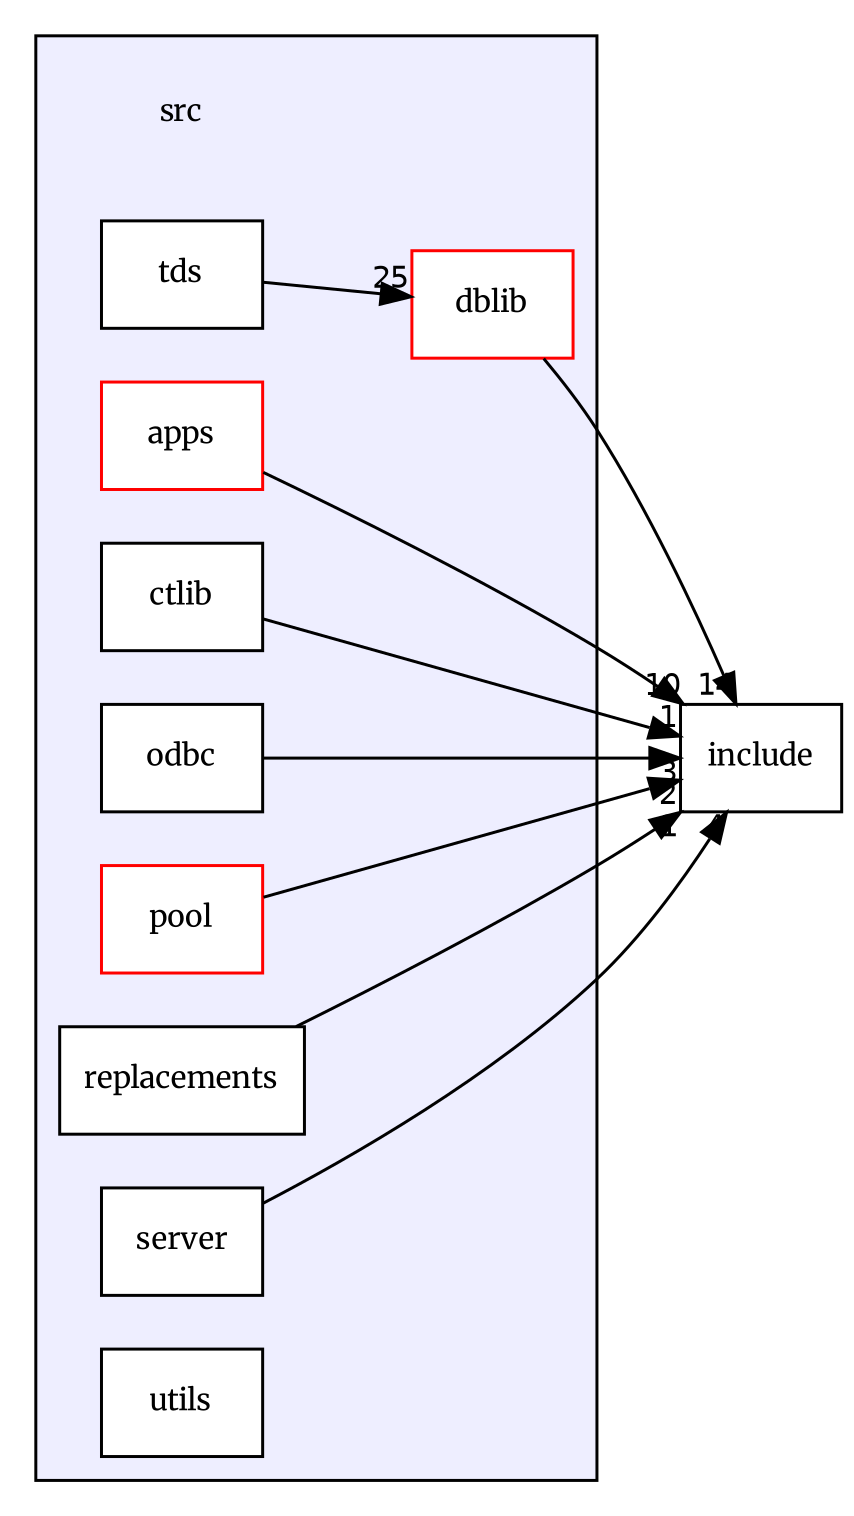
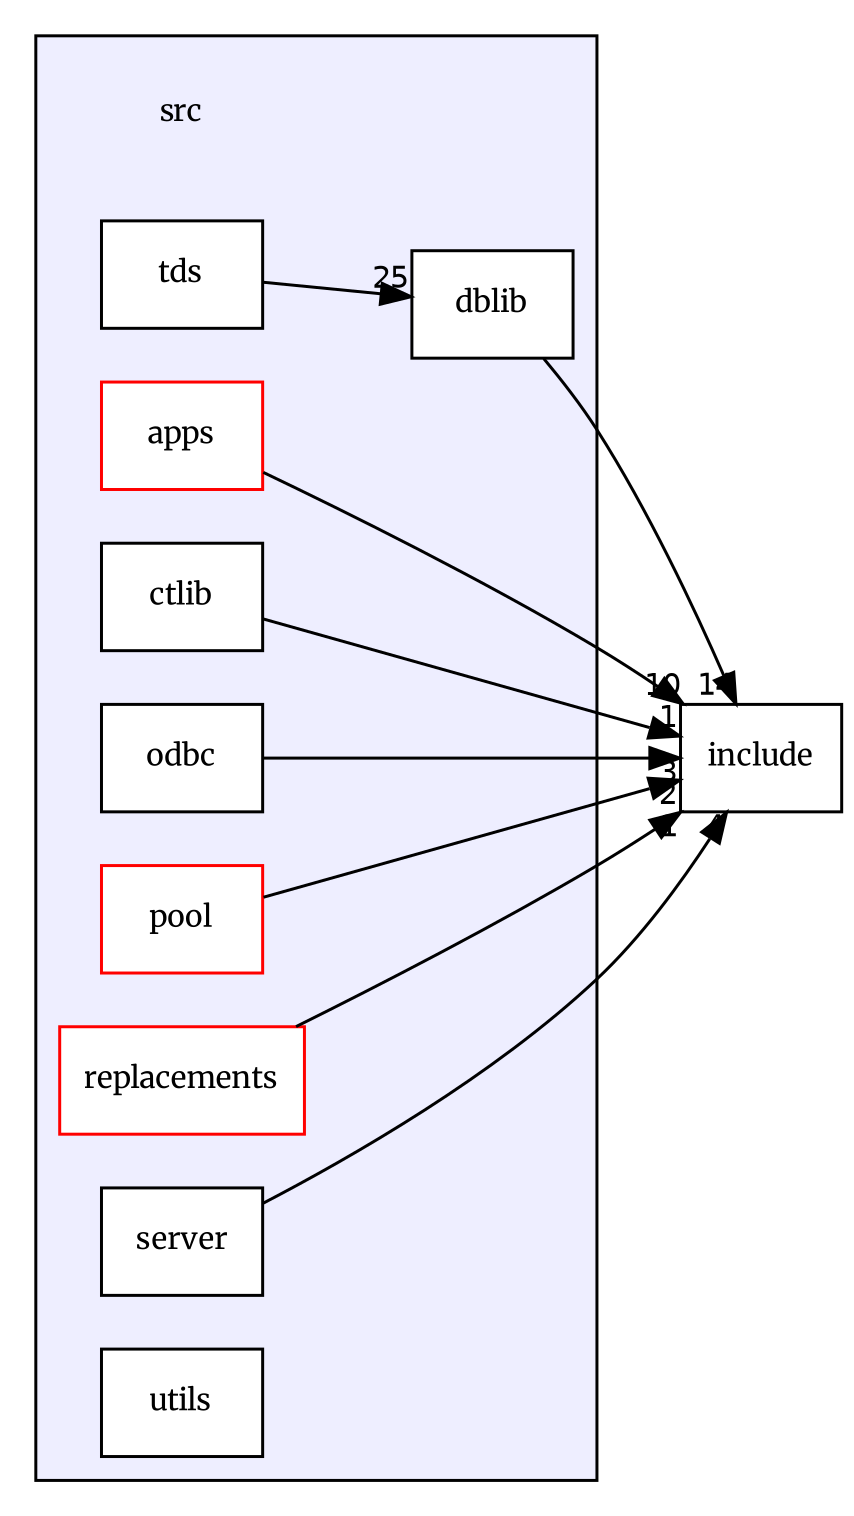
node "dblib": color red -> black
node "replacements": color black -> red
